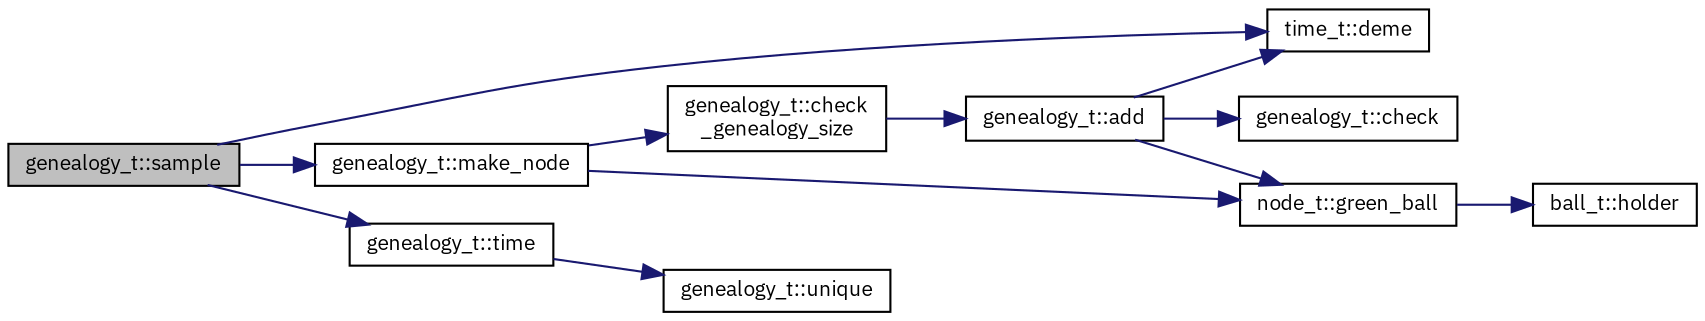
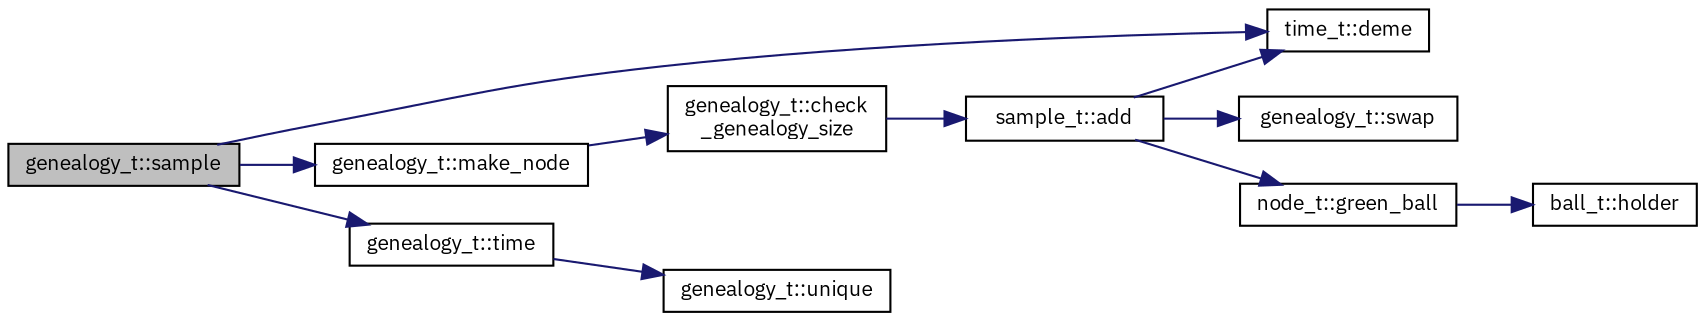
node "genealogy_t::add": label "genealogy_t::add" -> "sample_t::add"
node "genealogy_t::check": label "genealogy_t::check" -> "genealogy_t::swap"
edge "genealogy_t::make_node" -> "node_t::green_ball": removed
